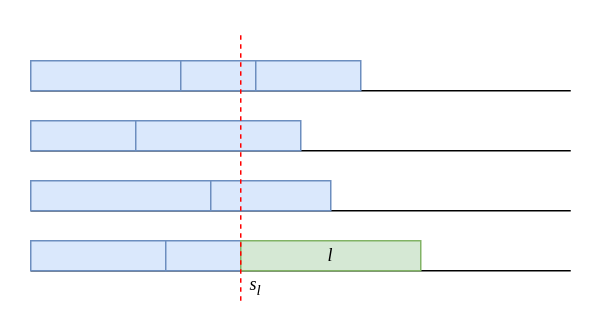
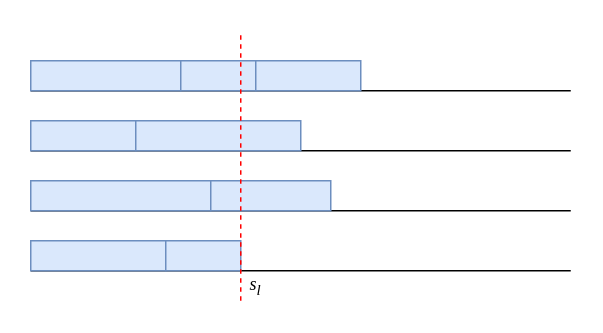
node "l": removed
